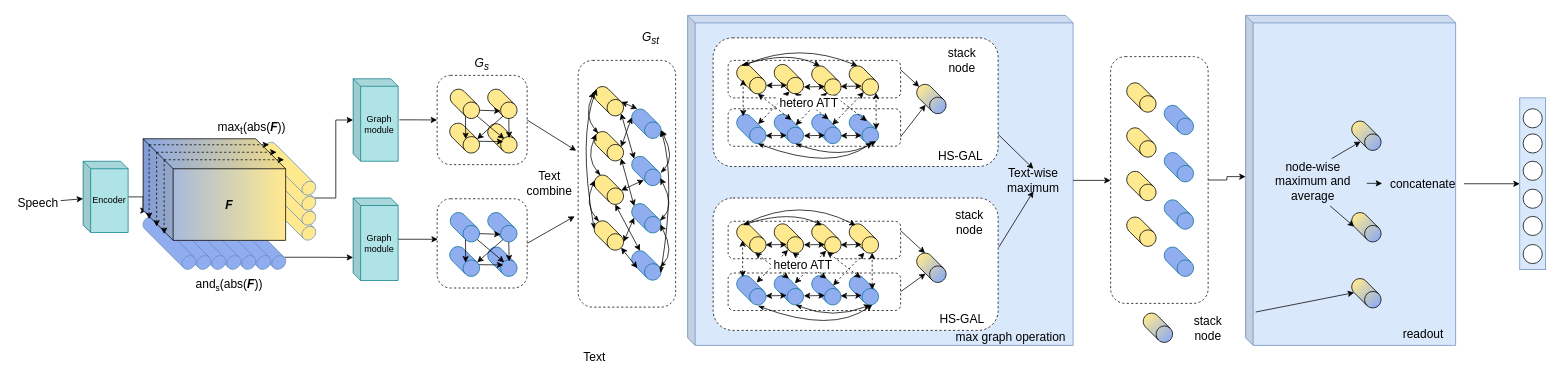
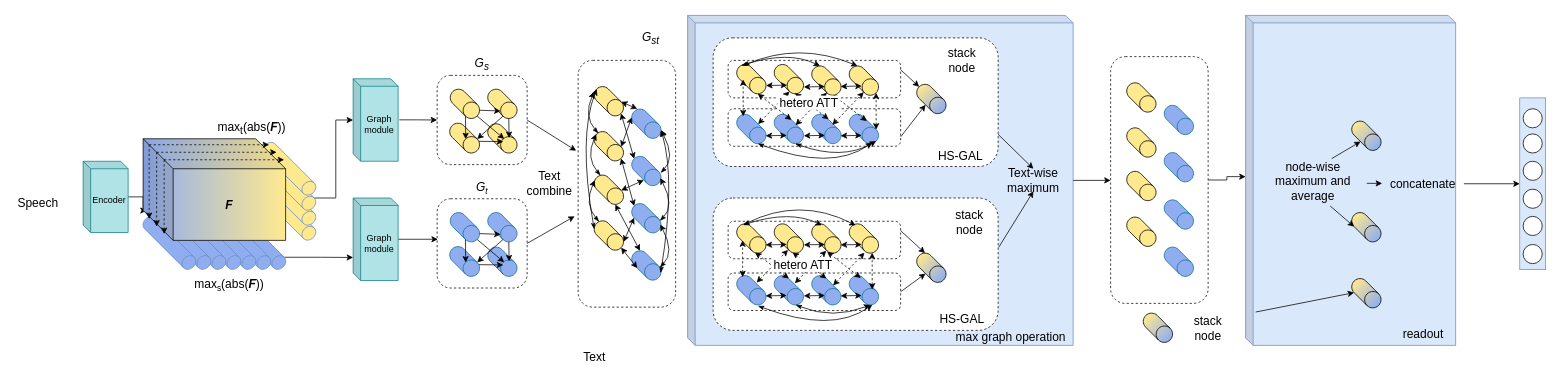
node "Gt": added
edge "Speech" -> "Encoder": removed
node "ands(abs(F))": label "ands(abs(F))" -> "maxs(abs(F))"
